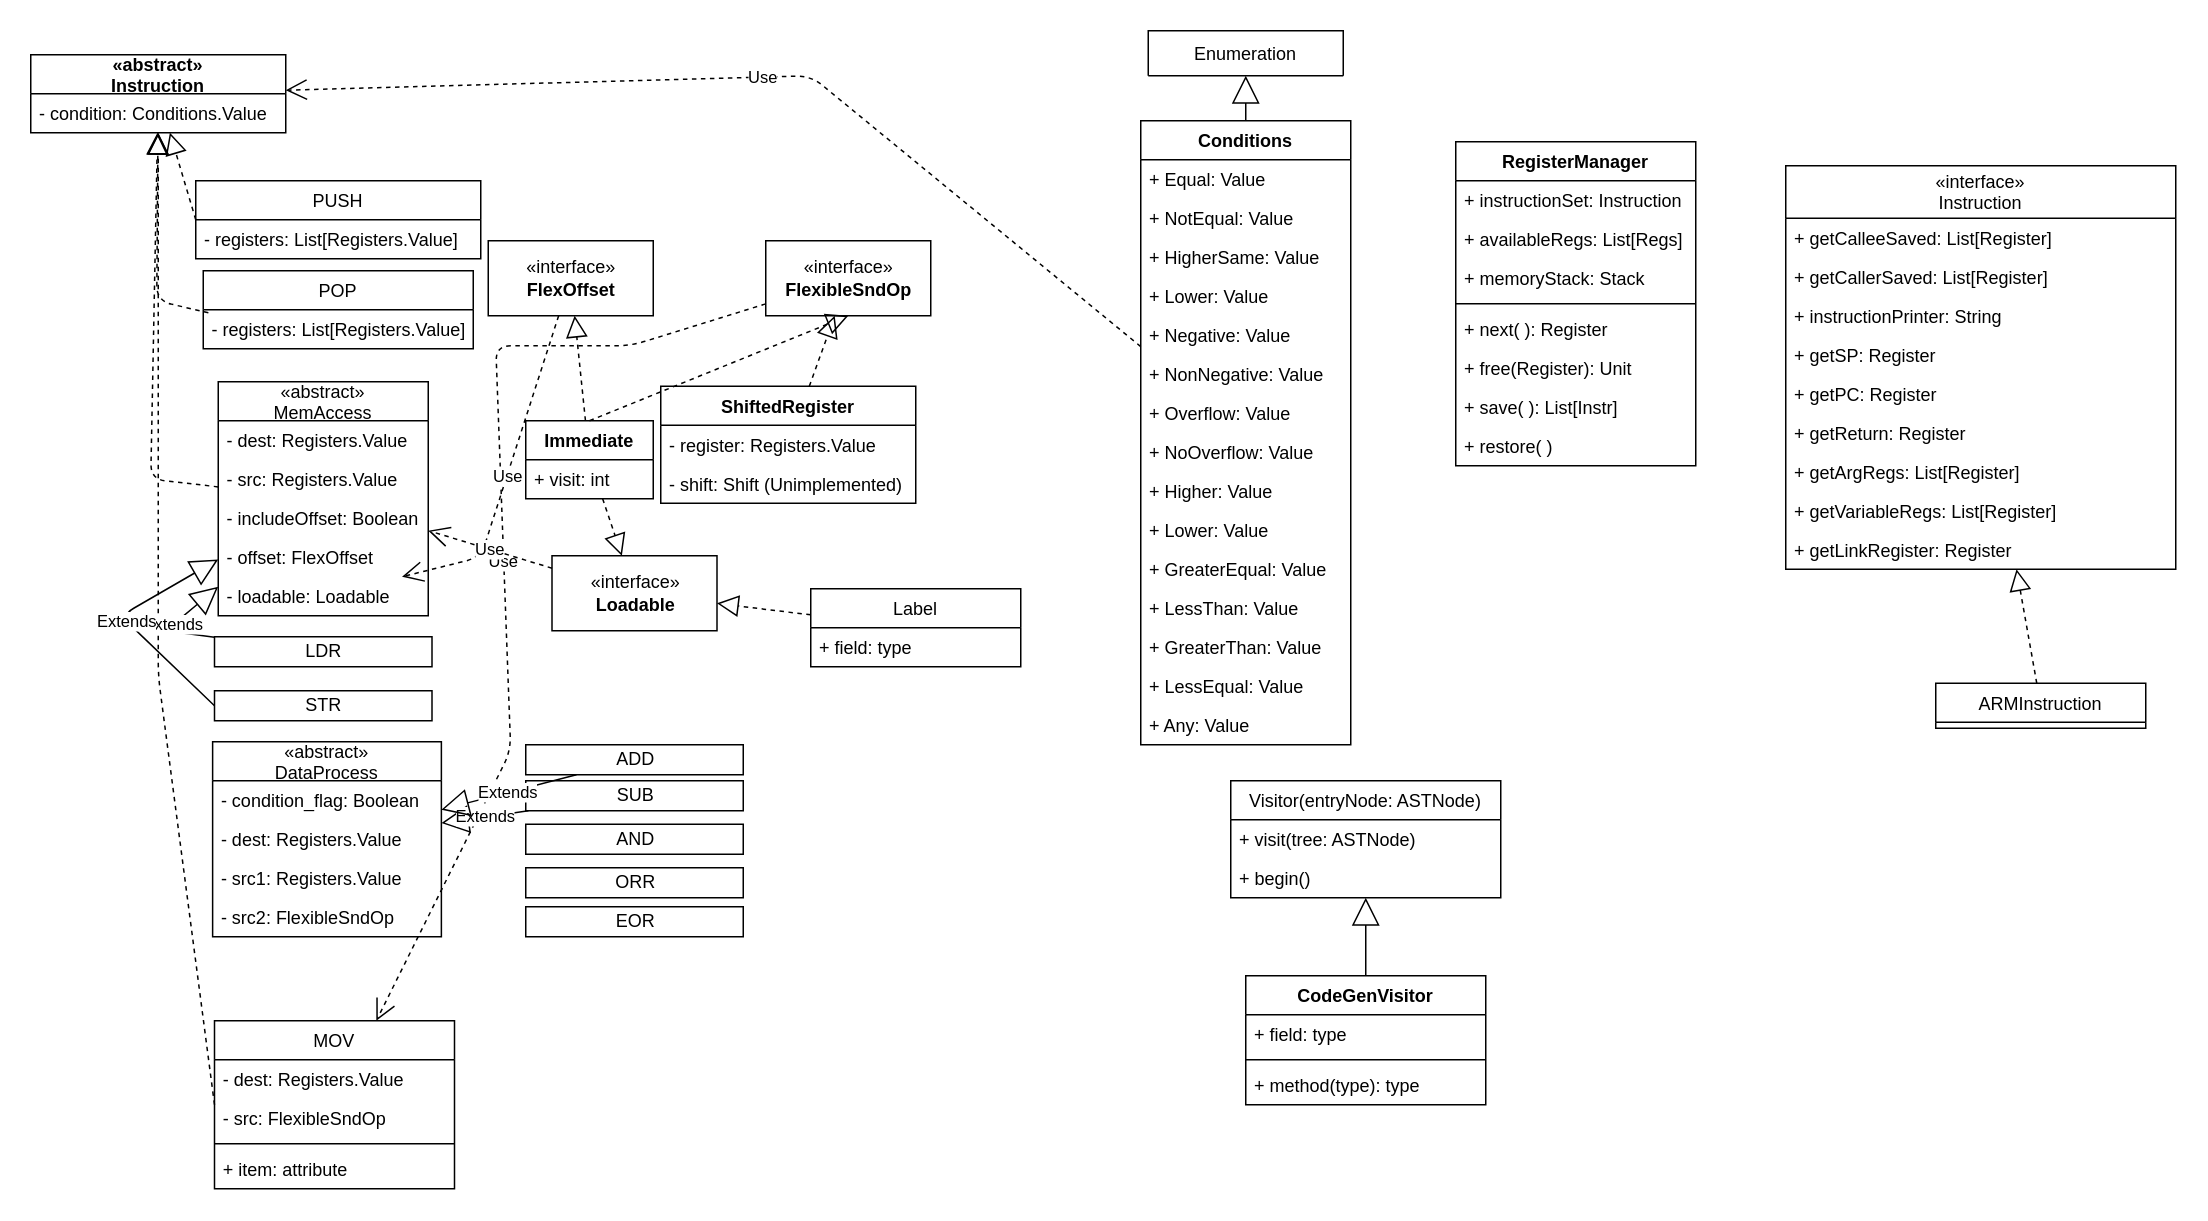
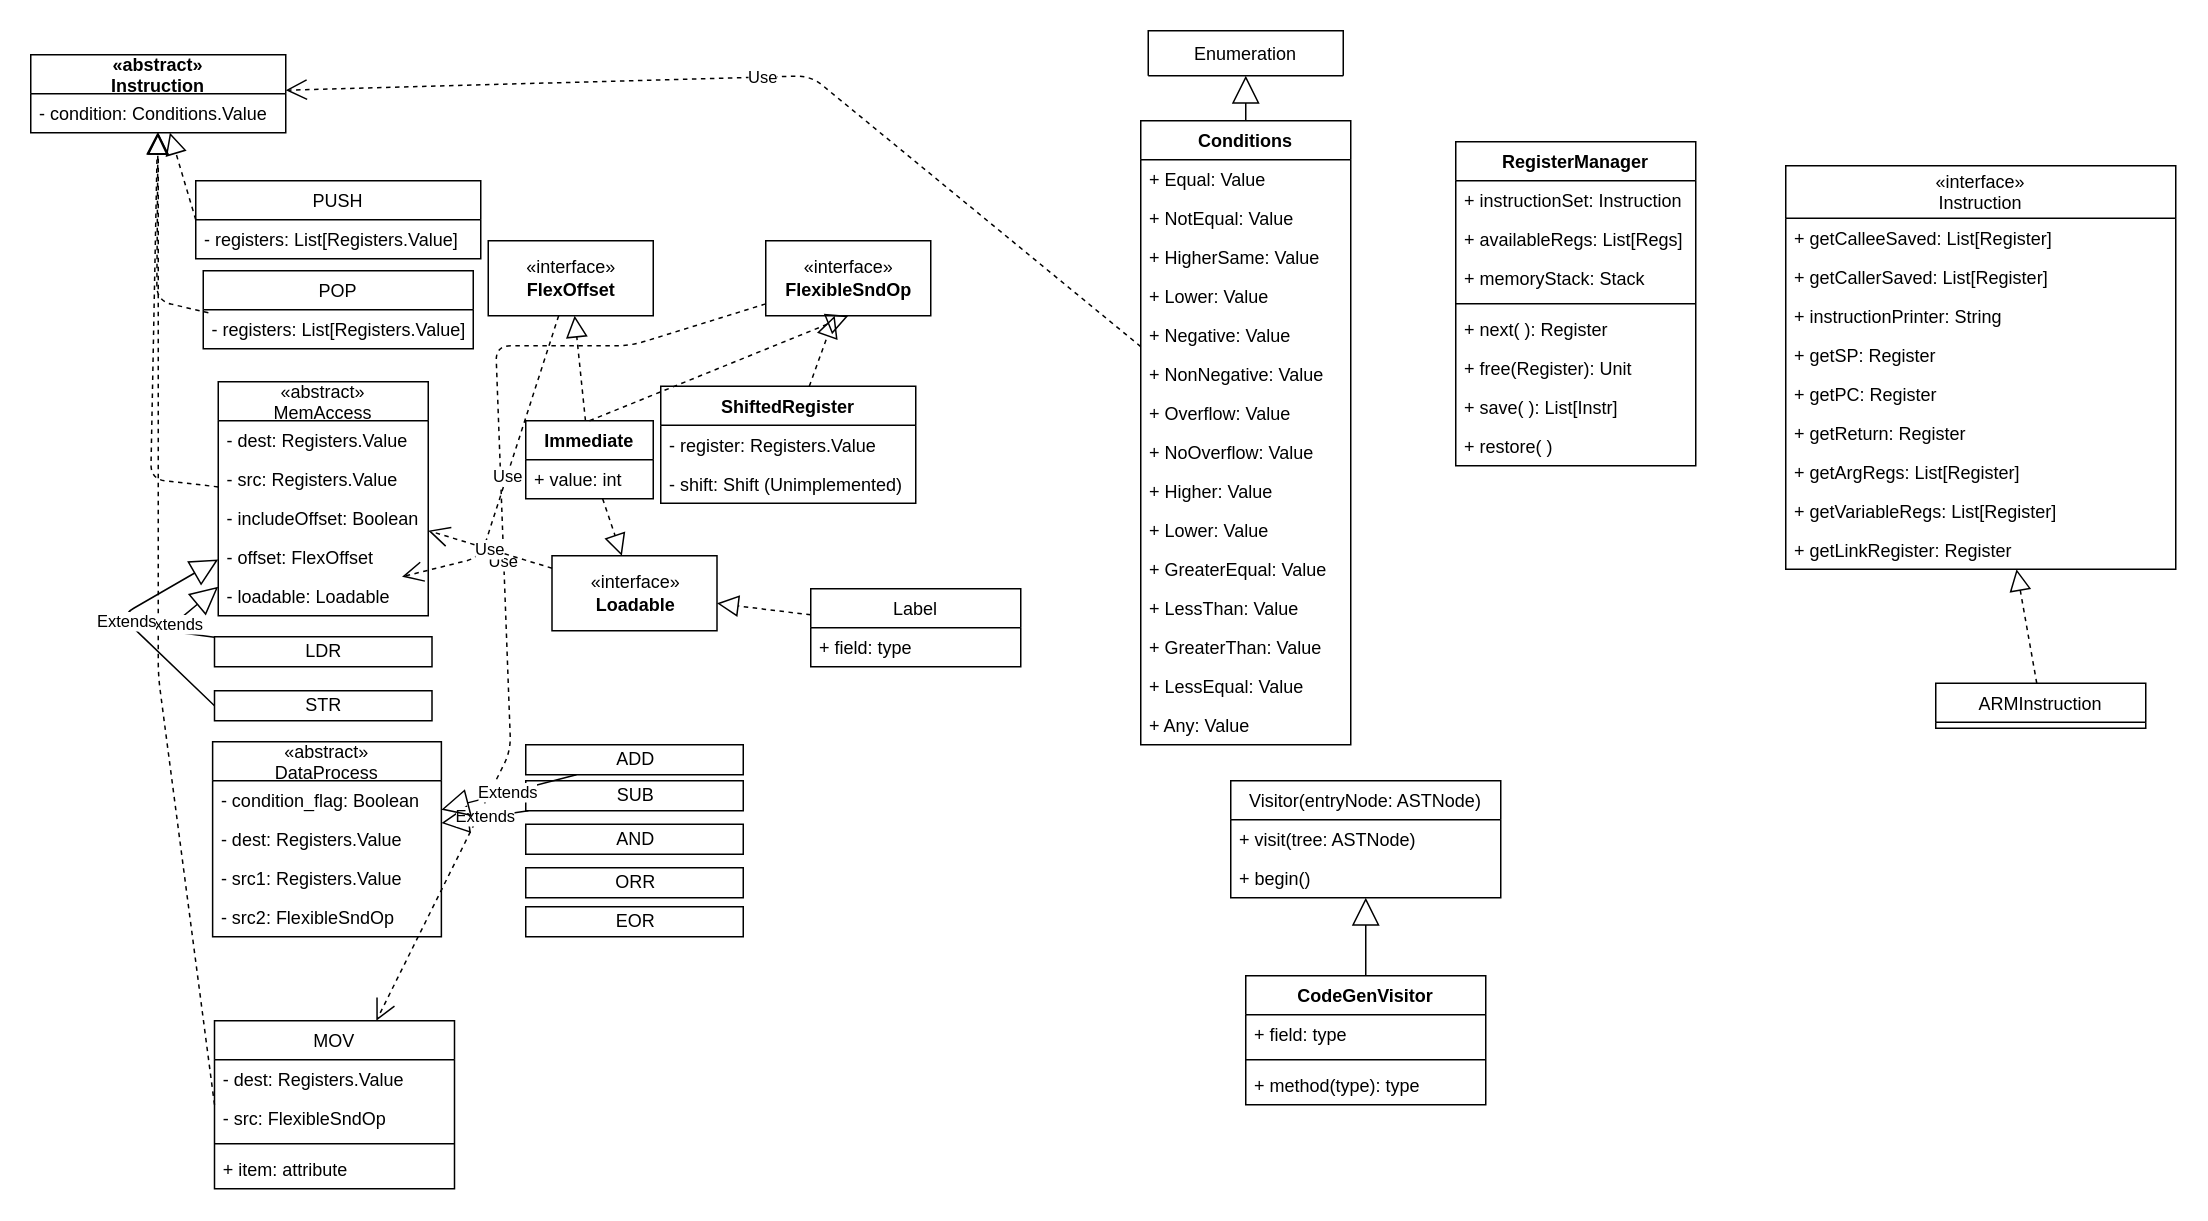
node "+ visit: int": label "+ visit: int" -> "+ value: int"
